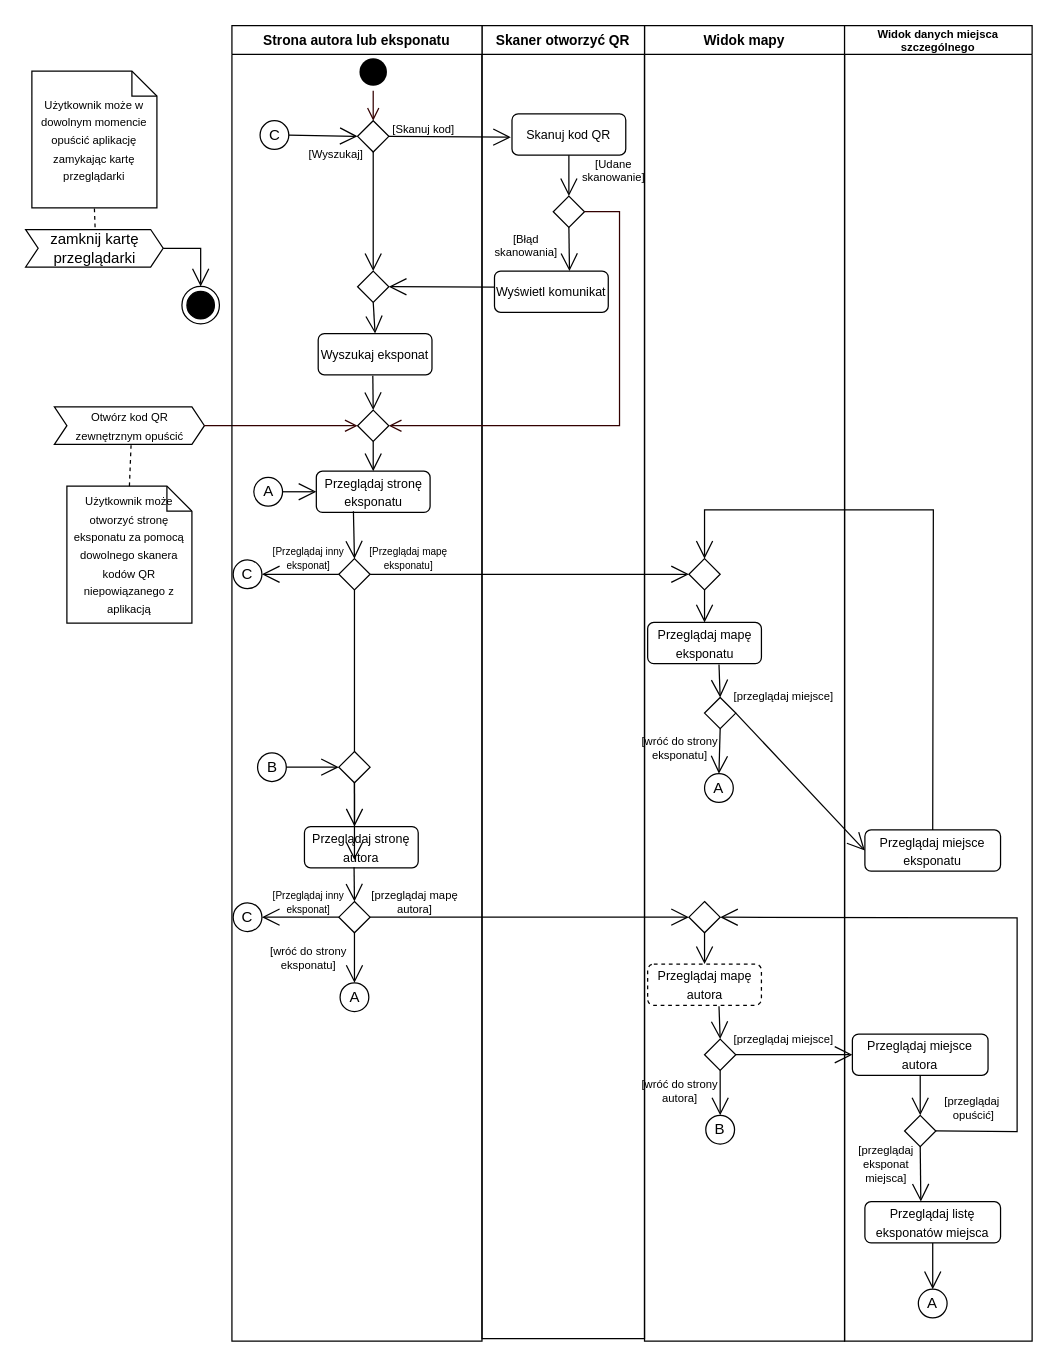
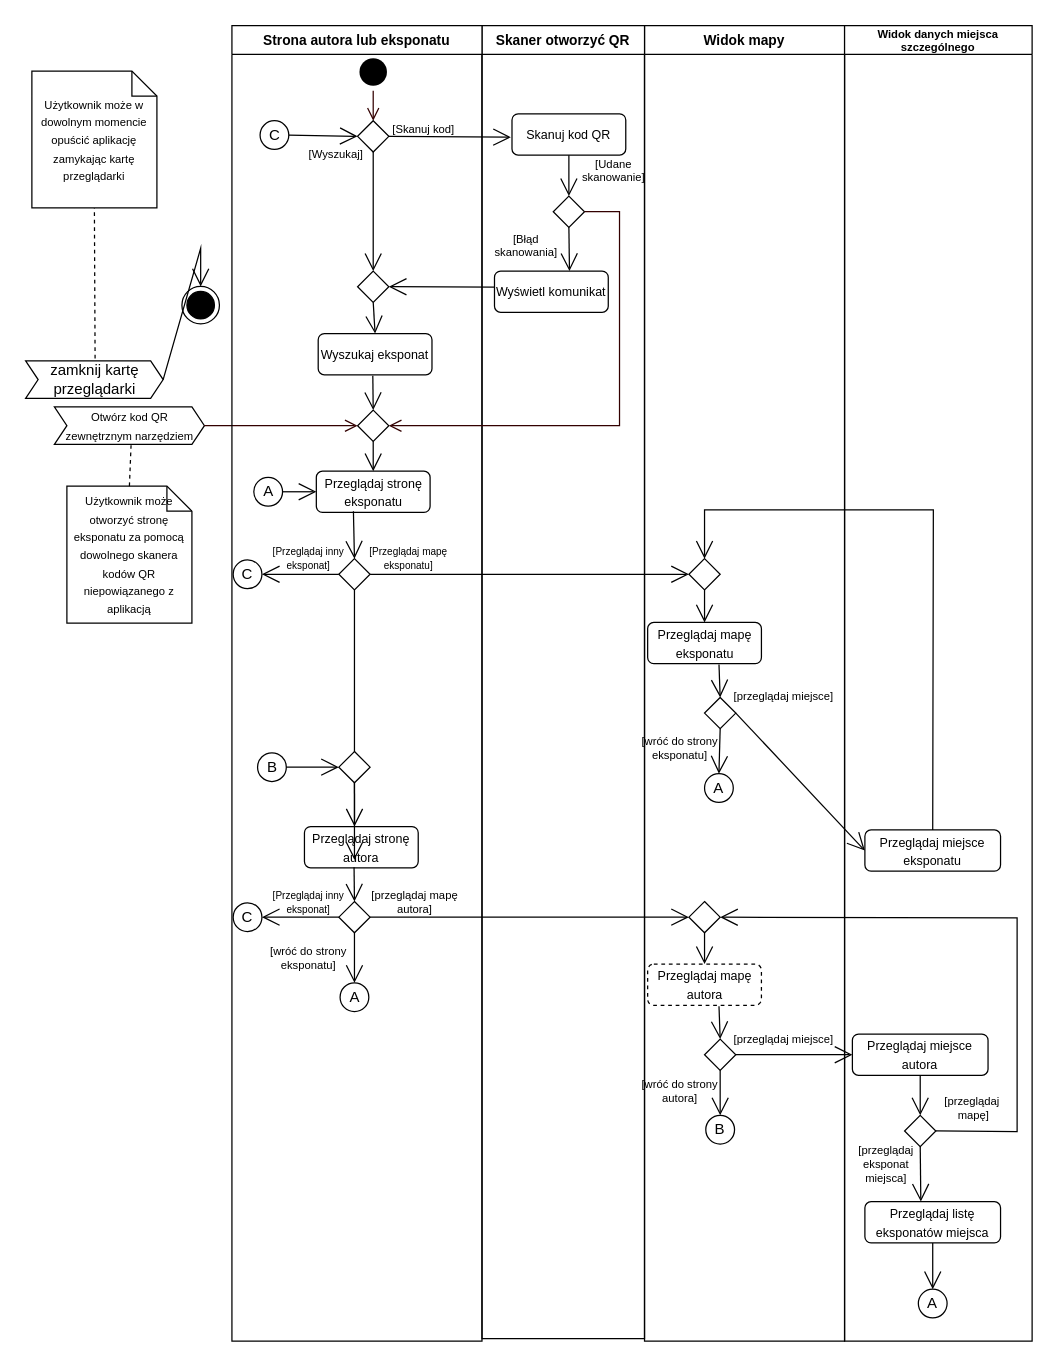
node "zamknij kartę przeglądarki": moved (94, 248) -> (94, 379)
node "Otwórz kod QR zewnętrznym opuścić": label "Otwórz kod QR zewnętrznym opuścić" -> "Otwórz kod QR zewnętrznym narzędziem"
node "[przeglądaj opuścić]": label "[przeglądaj opuścić]" -> "[przeglądaj mapę]"
